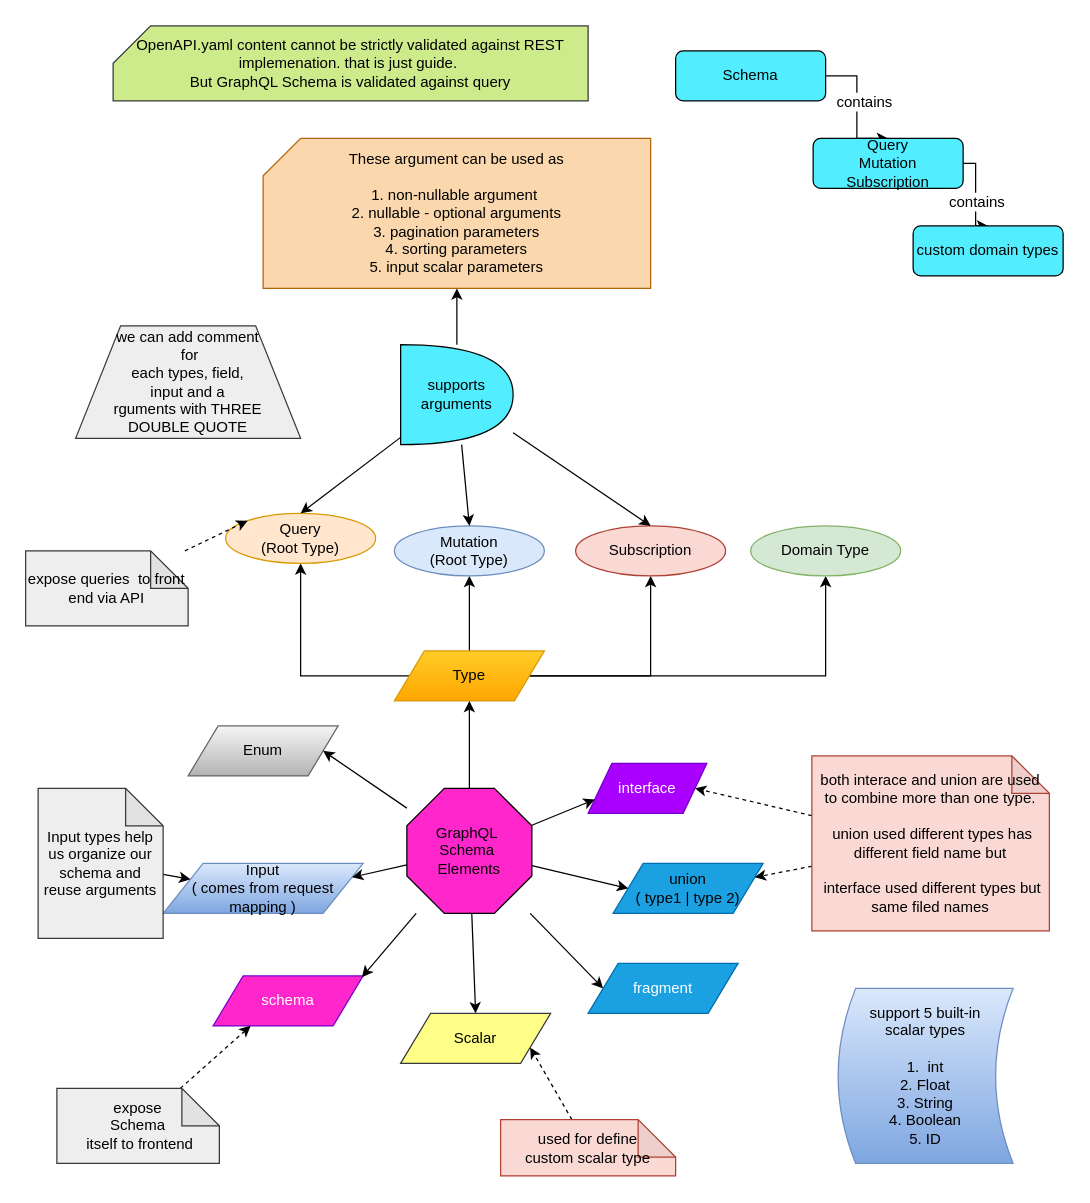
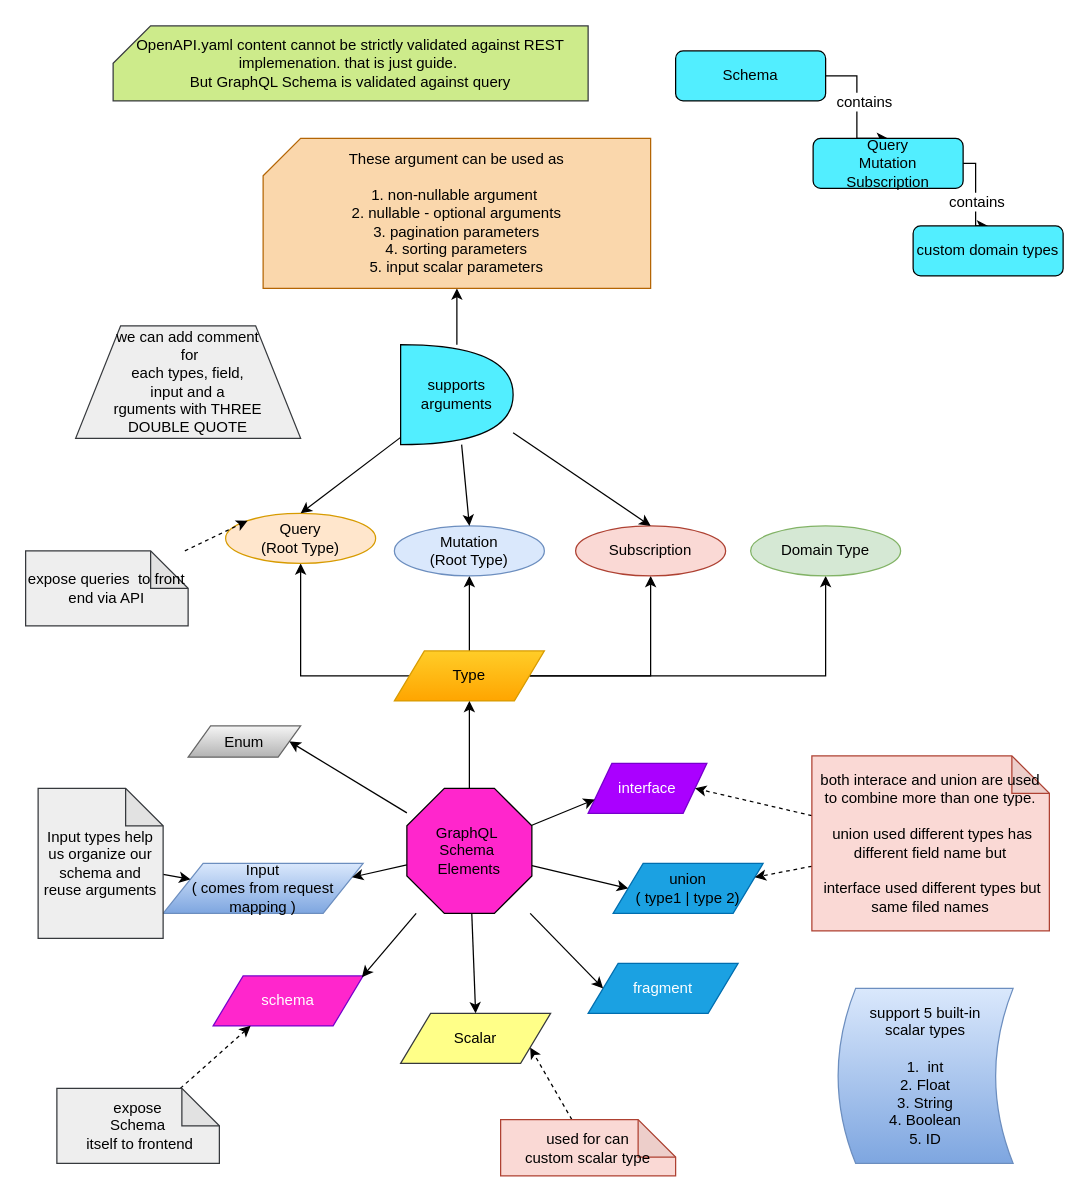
node "Enum": size 150x50 -> 113x31
node "used for define custom scalar type": label "used for define custom scalar type" -> "used for can custom scalar type"
